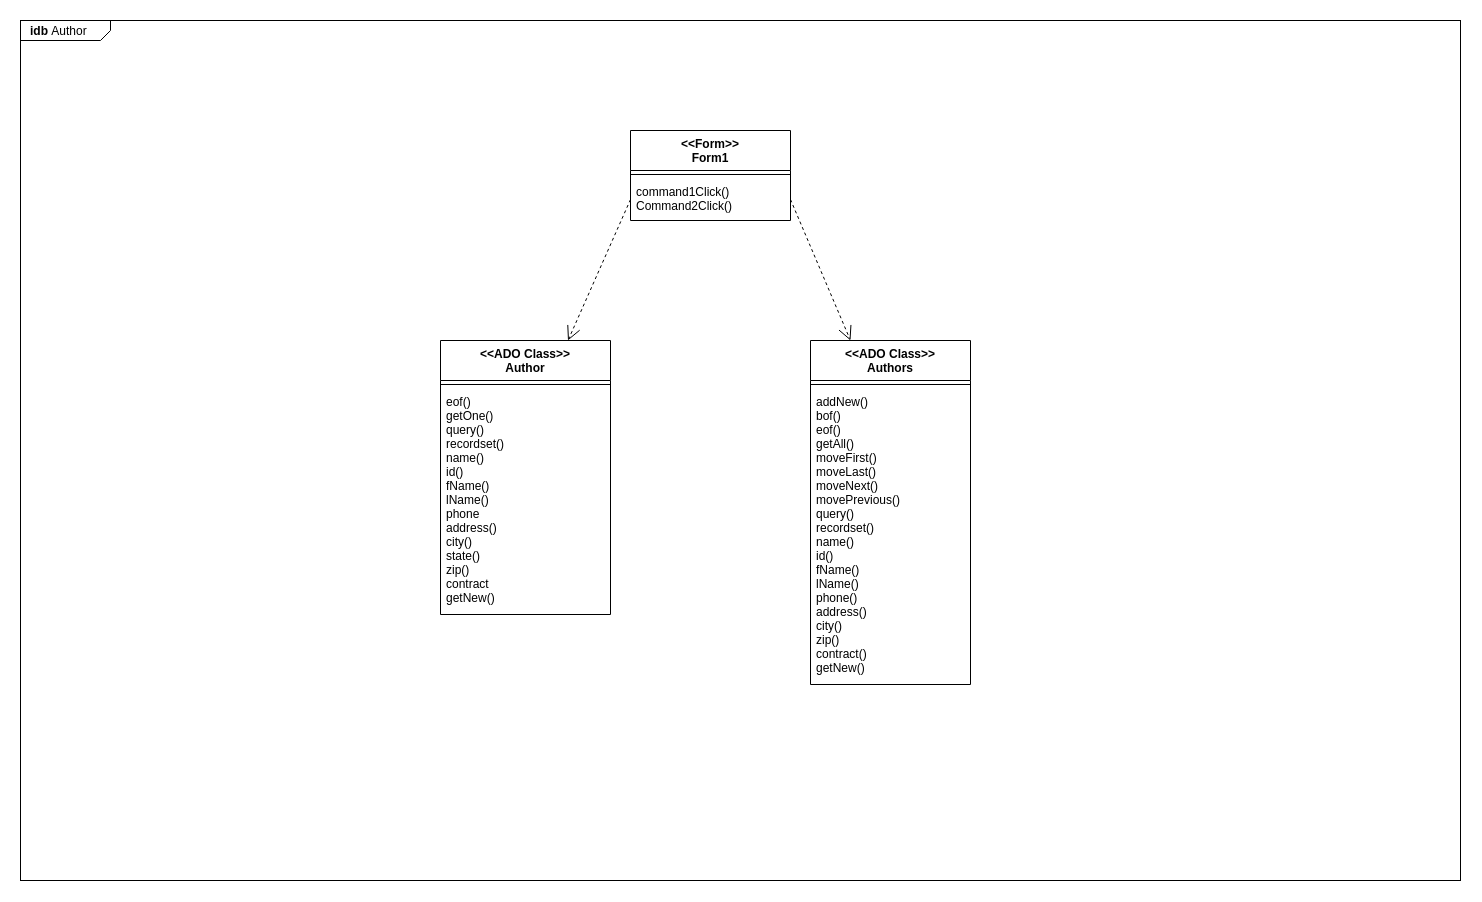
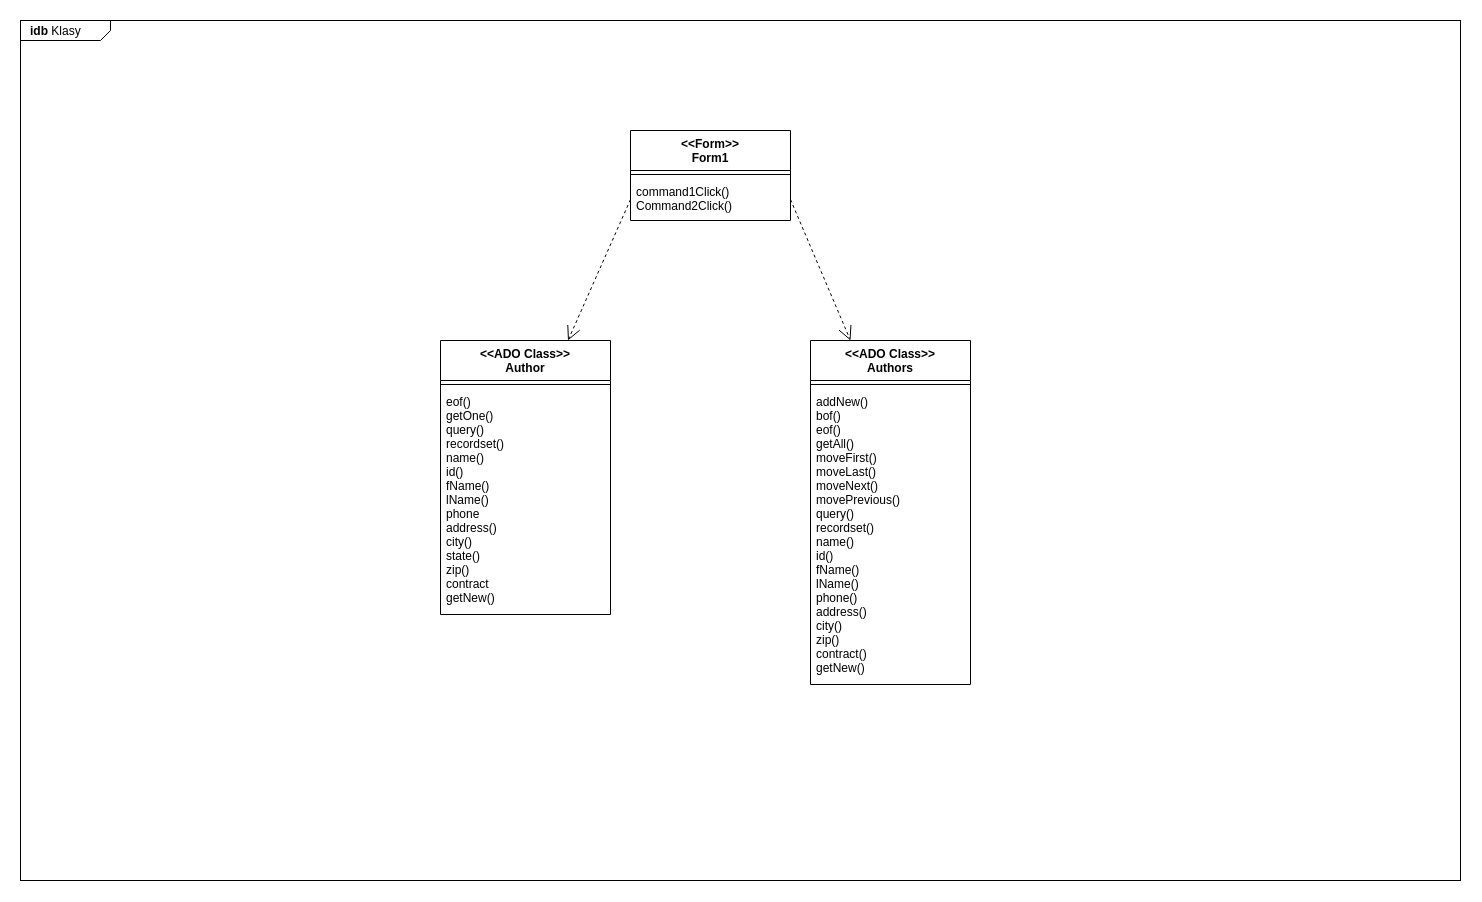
node "idb Author": label "idb Author" -> "idb Klasy"
